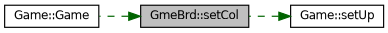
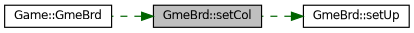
node "Game::Game": label "Game::Game" -> "Game::GmeBrd"
node "Game::setUp": label "Game::setUp" -> "GmeBrd::setUp"
